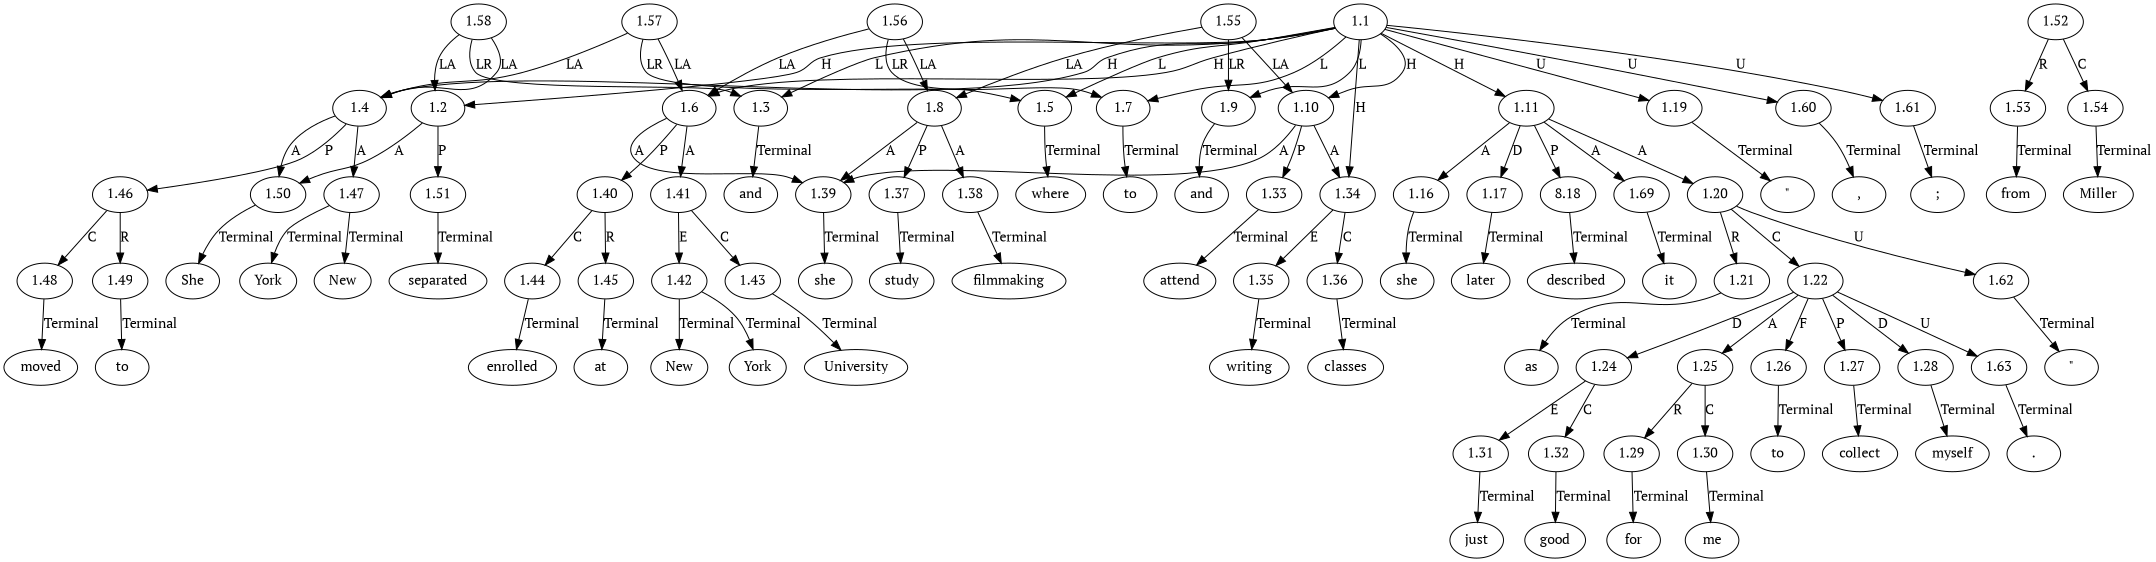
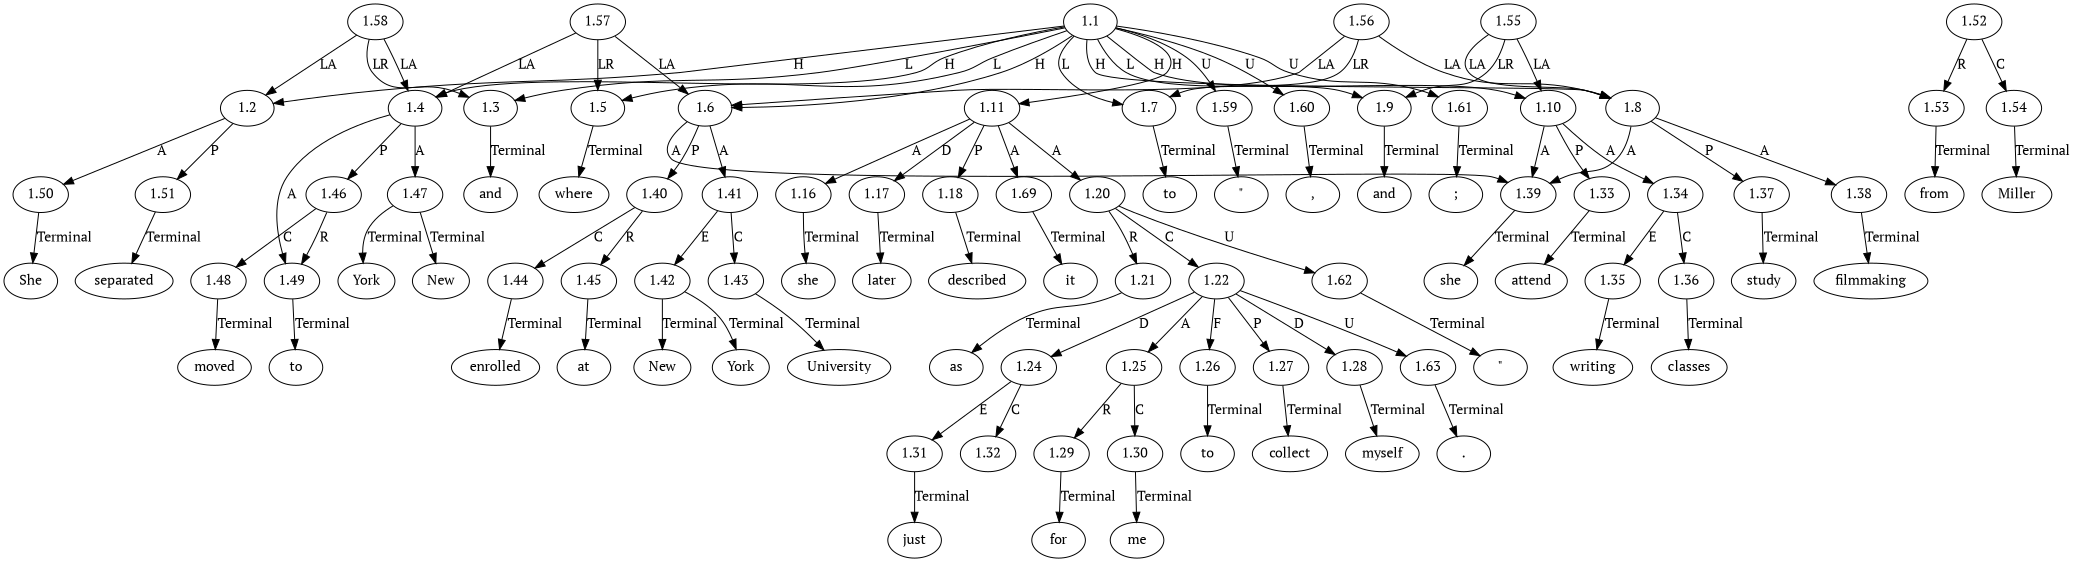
edge "1.1" -> "1.34": now "1.1" -> "1.8"
node "1.19": label "1.19" -> "1.59"
edge "1.4" -> "1.50": now "1.4" -> "1.49"
node "8.18": label "8.18" -> "1.18"
node "good": removed
